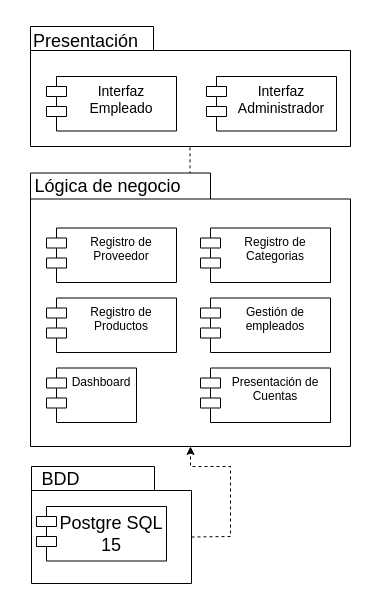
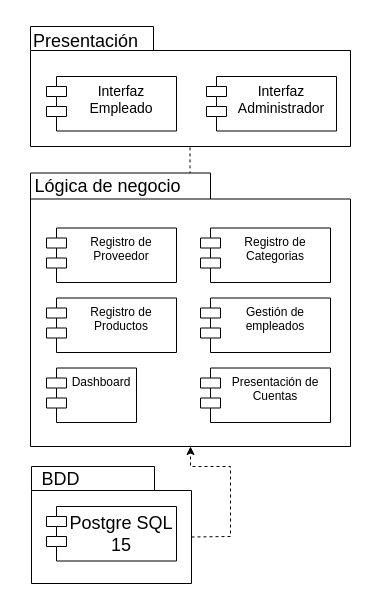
node "Postgre SQL 15": moved (102, 534) -> (112, 534)
